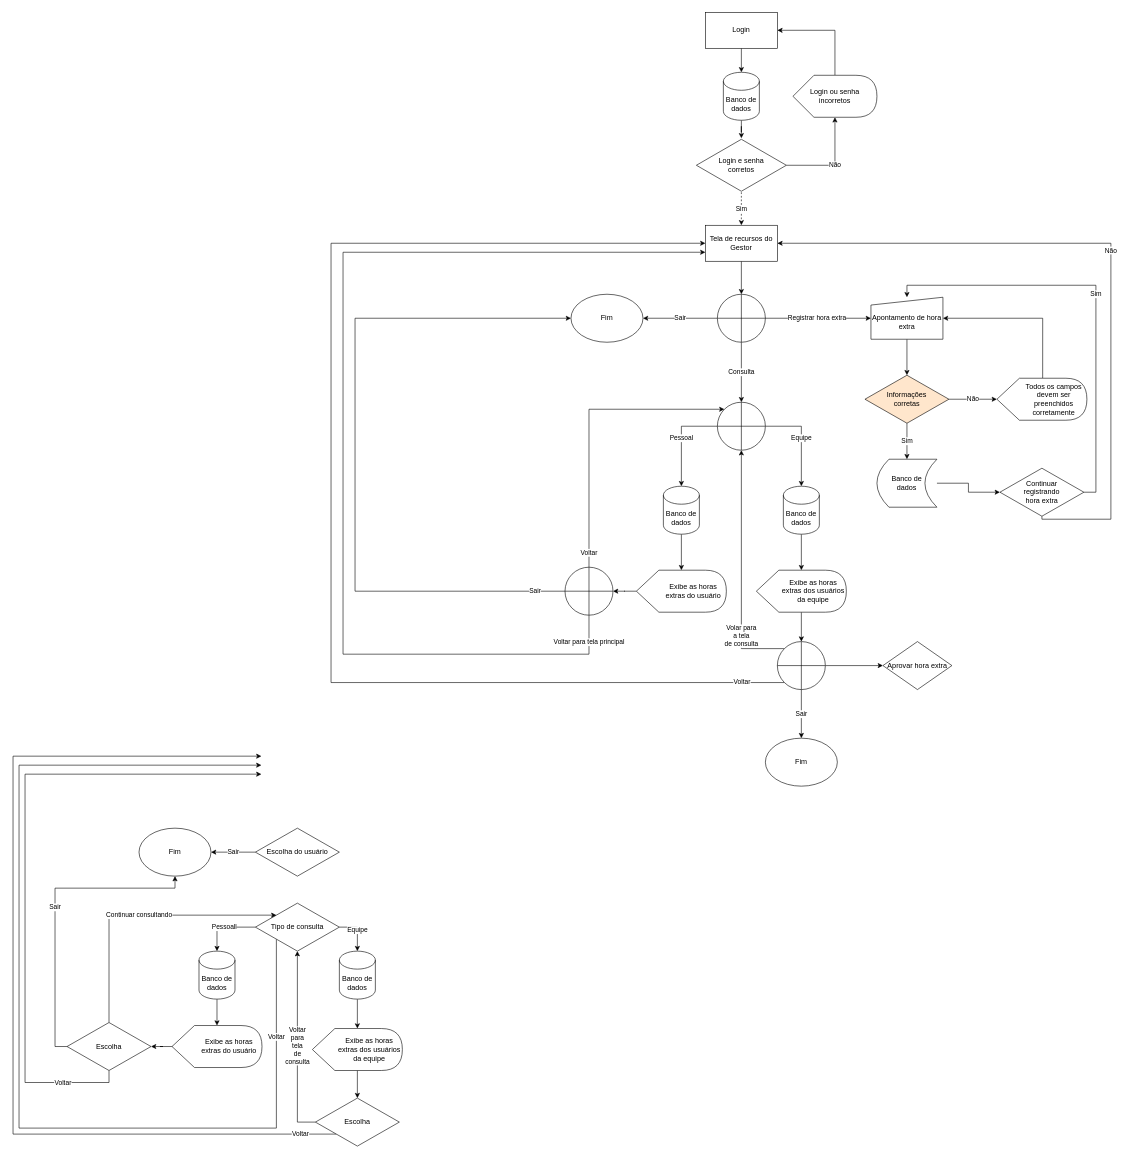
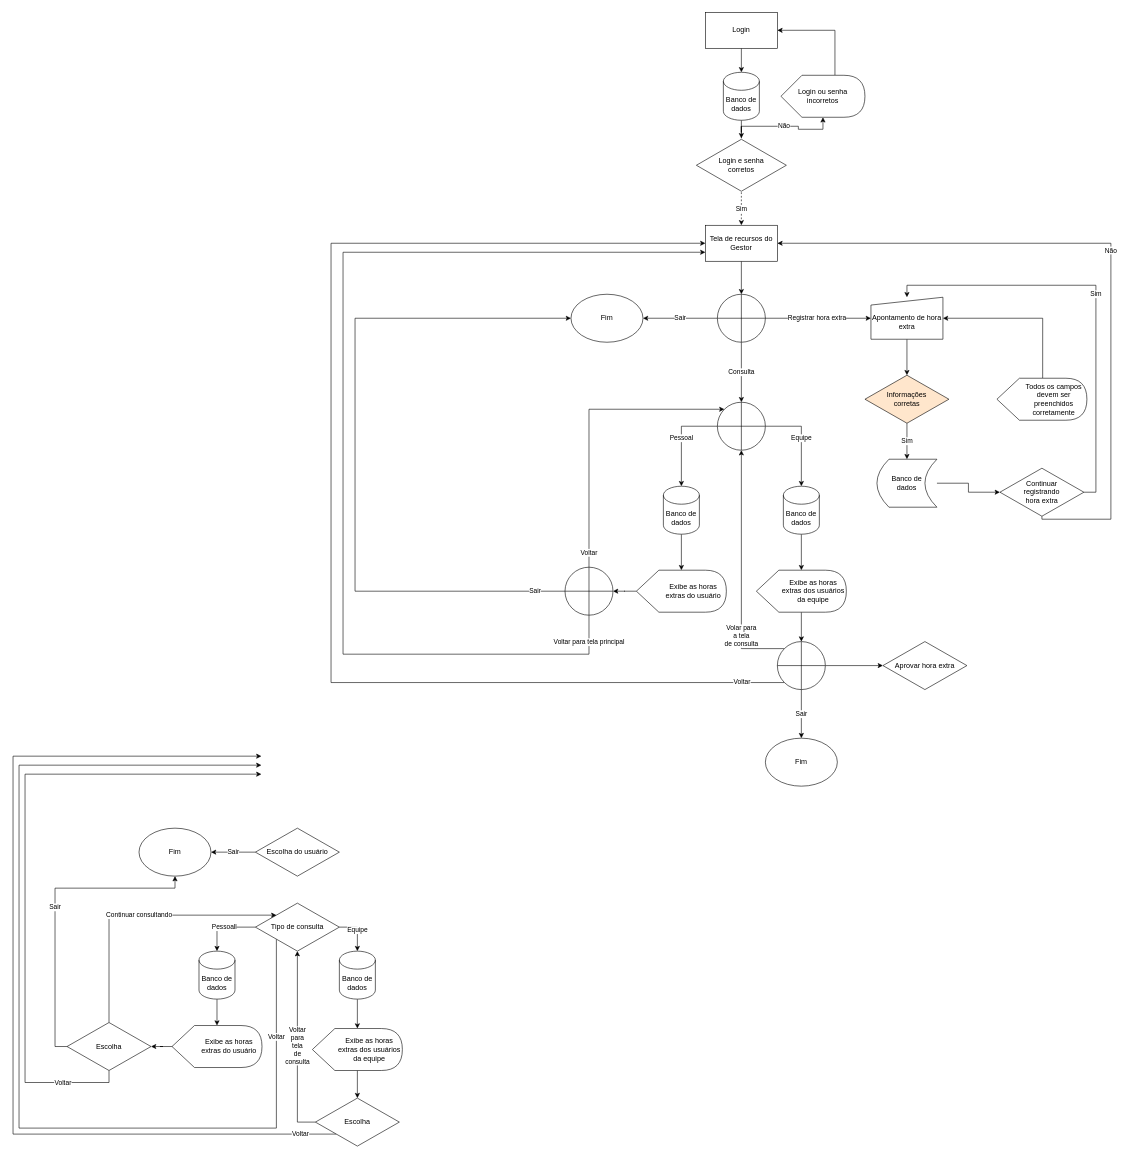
node "Login ou senha incorretos": moved (835, 96) -> (823, 96)
edge "Informações corretas" -> "Todos os campos devem ser preenchidos corretamente": removed, label "Não"
node "Aprovar hora extra": size 69x48 -> 84x48
